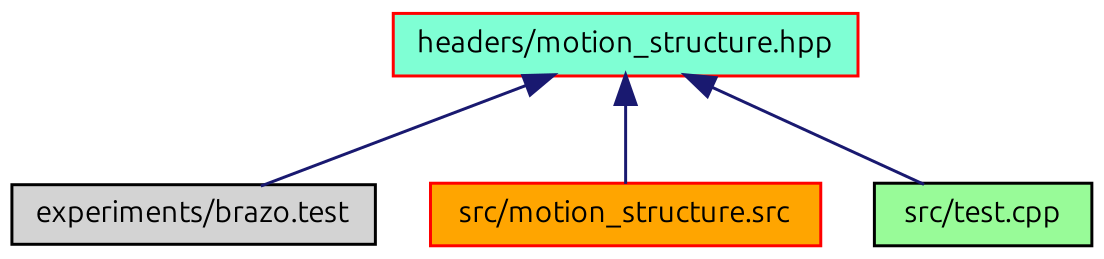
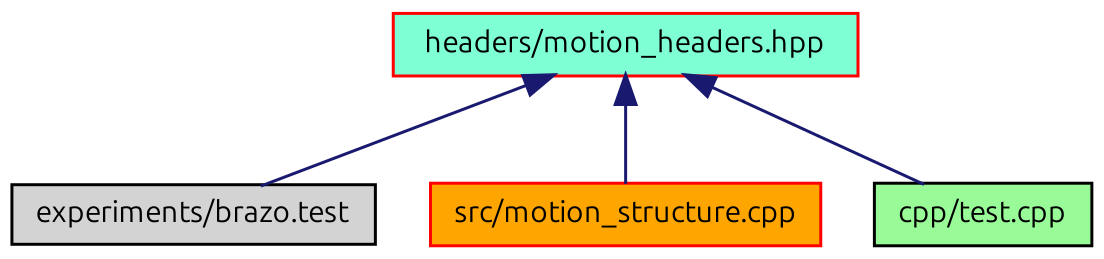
node "headers/motion_structure.hpp": label "headers/motion_structure.hpp" -> "headers/motion_headers.hpp"
node "src/motion_structure.src": label "src/motion_structure.src" -> "src/motion_structure.cpp"
node "src/test.cpp": label "src/test.cpp" -> "cpp/test.cpp"
